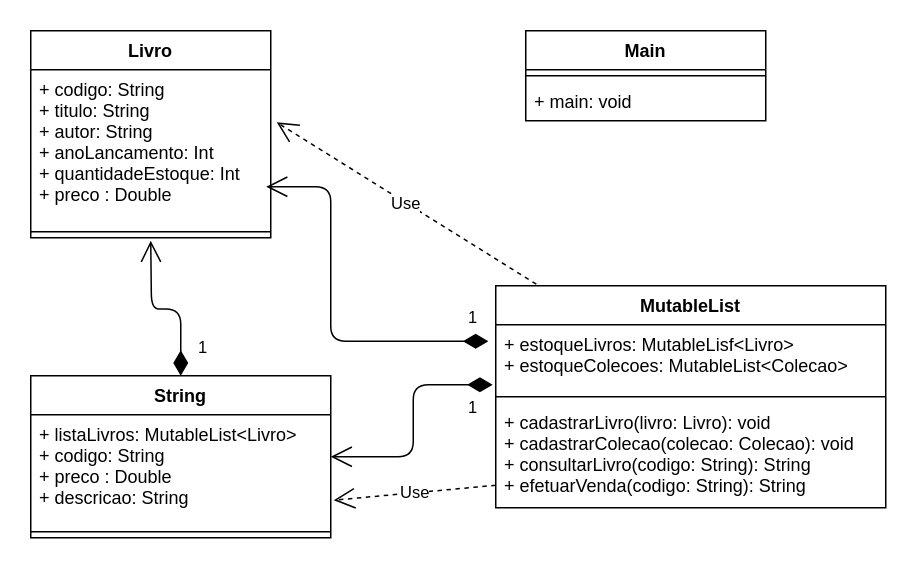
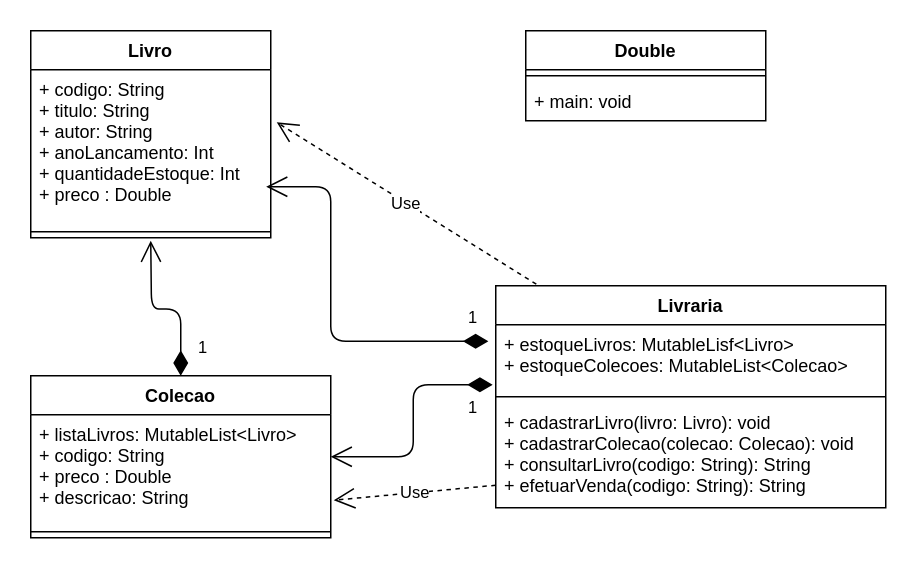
node "Main": label "Main" -> "Double"
node "MutableList": label "MutableList" -> "Livraria"
node "String": label "String" -> "Colecao"
